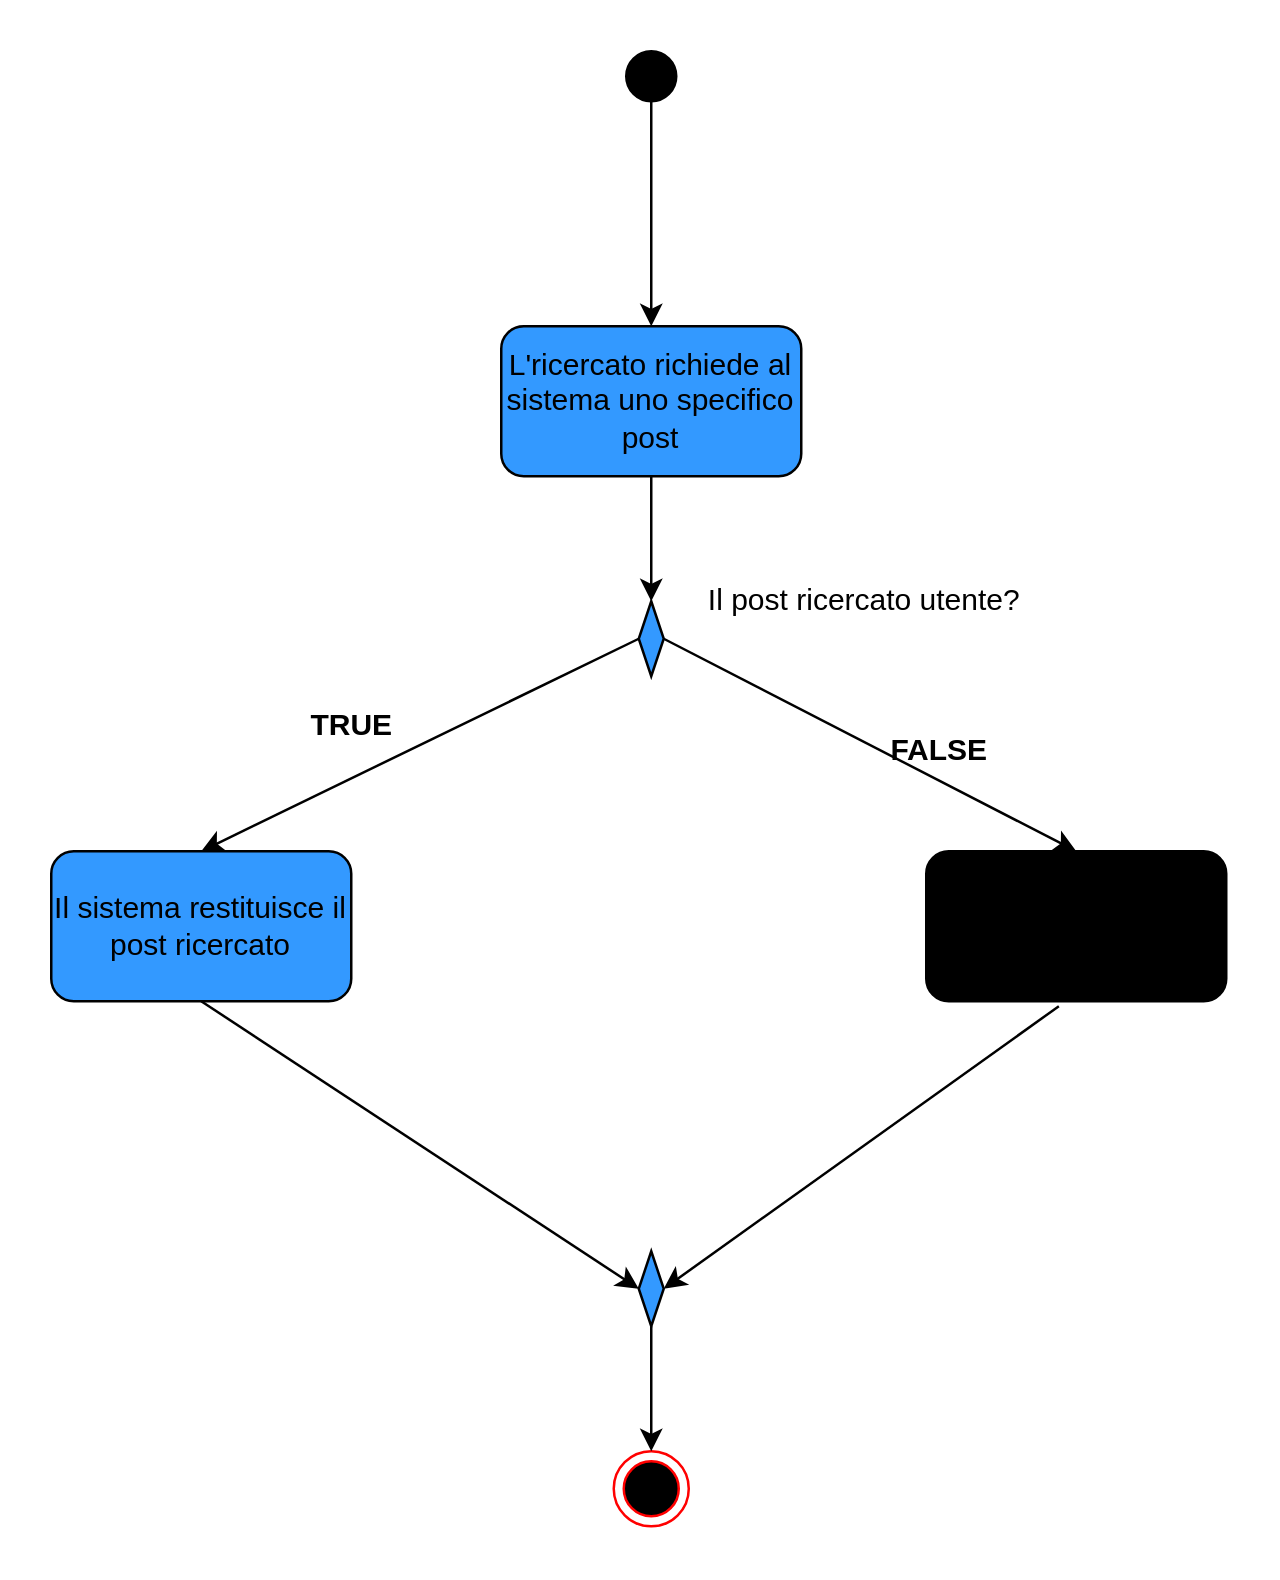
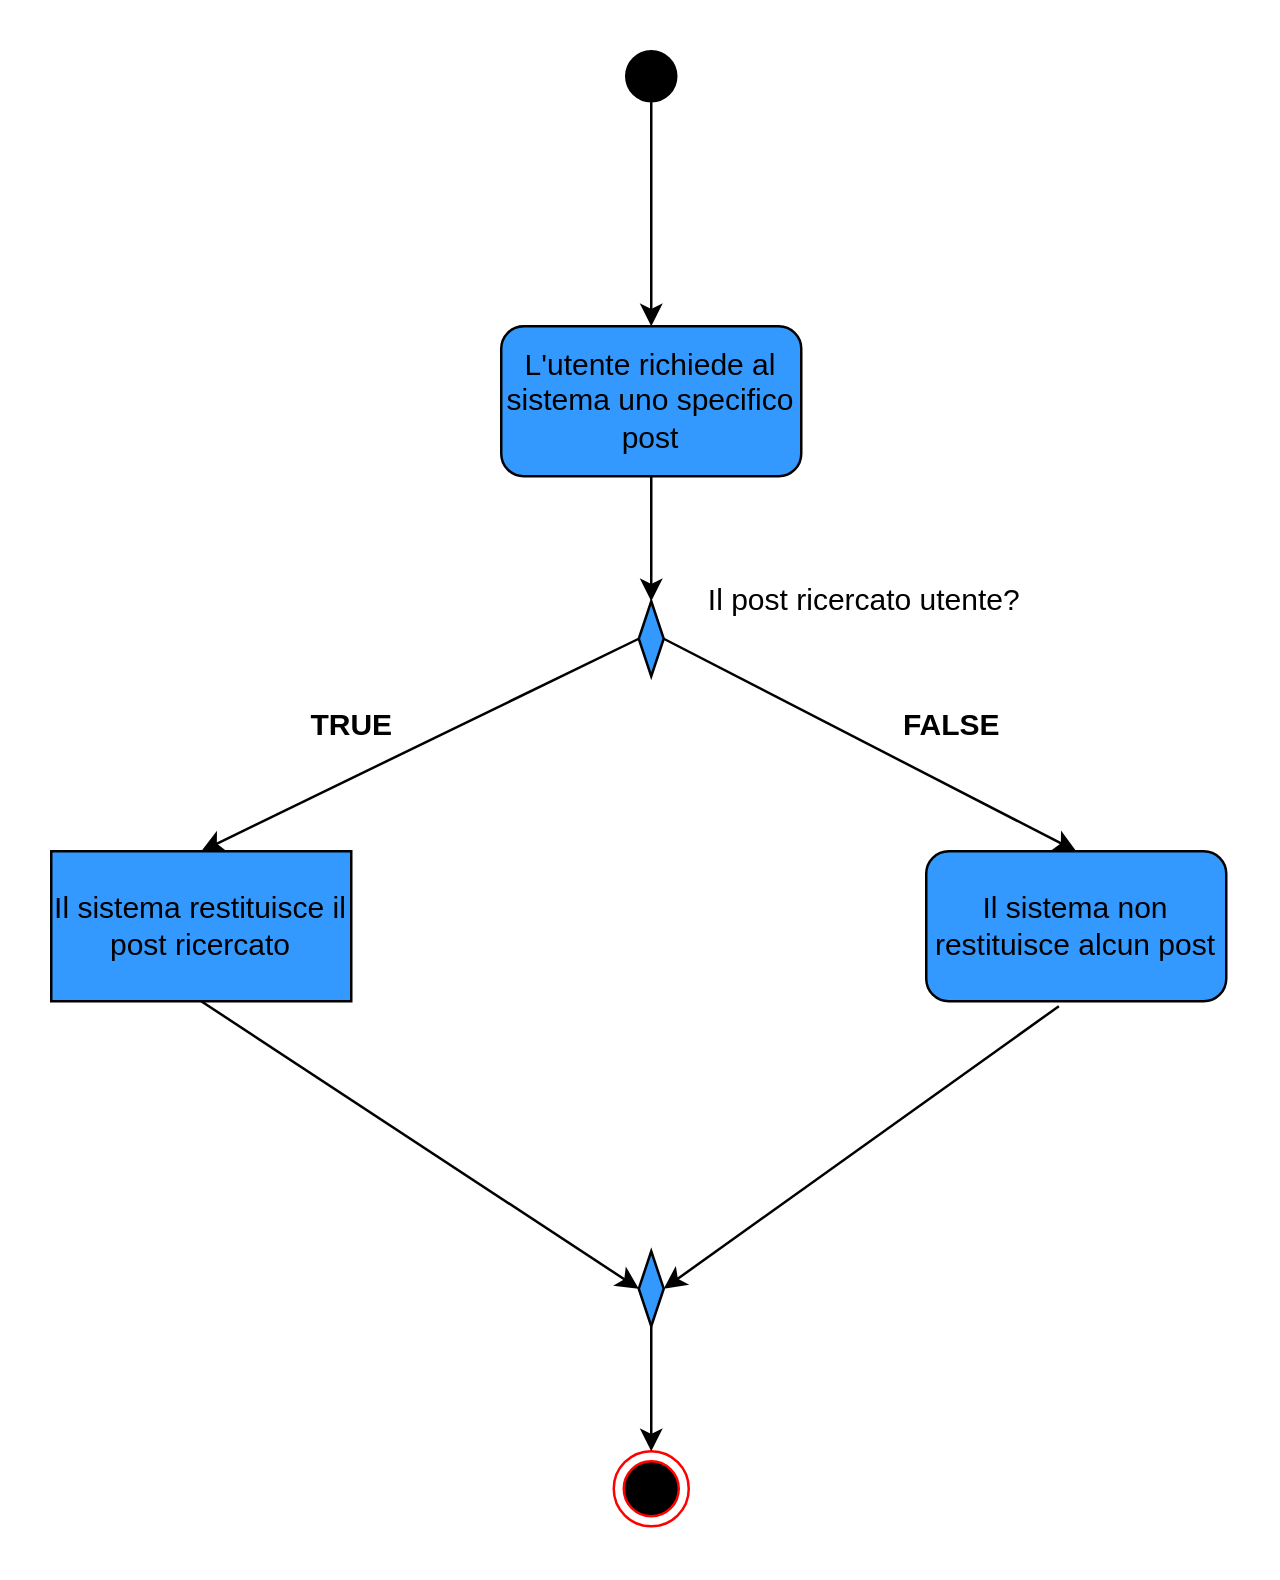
node "L'ricercato richiede al sistema uno specifico post": label "L'ricercato richiede al sistema uno specifico post" -> "L'utente richiede al sistema uno specifico post"
node "FALSE": moved (939, 751) -> (951, 726)
node "Il sistema restituisce il post ricercato": shape rounded rectangle -> rectangle
node "Il sistema non restituisce alcun post": fillcolor #000000 -> #3399ff
